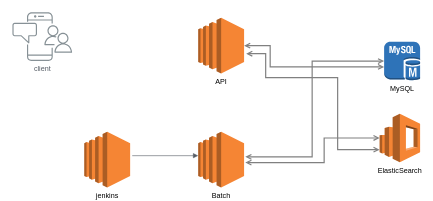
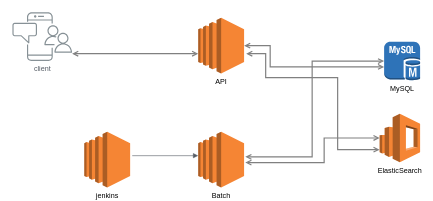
edge "client" -- "API": added
